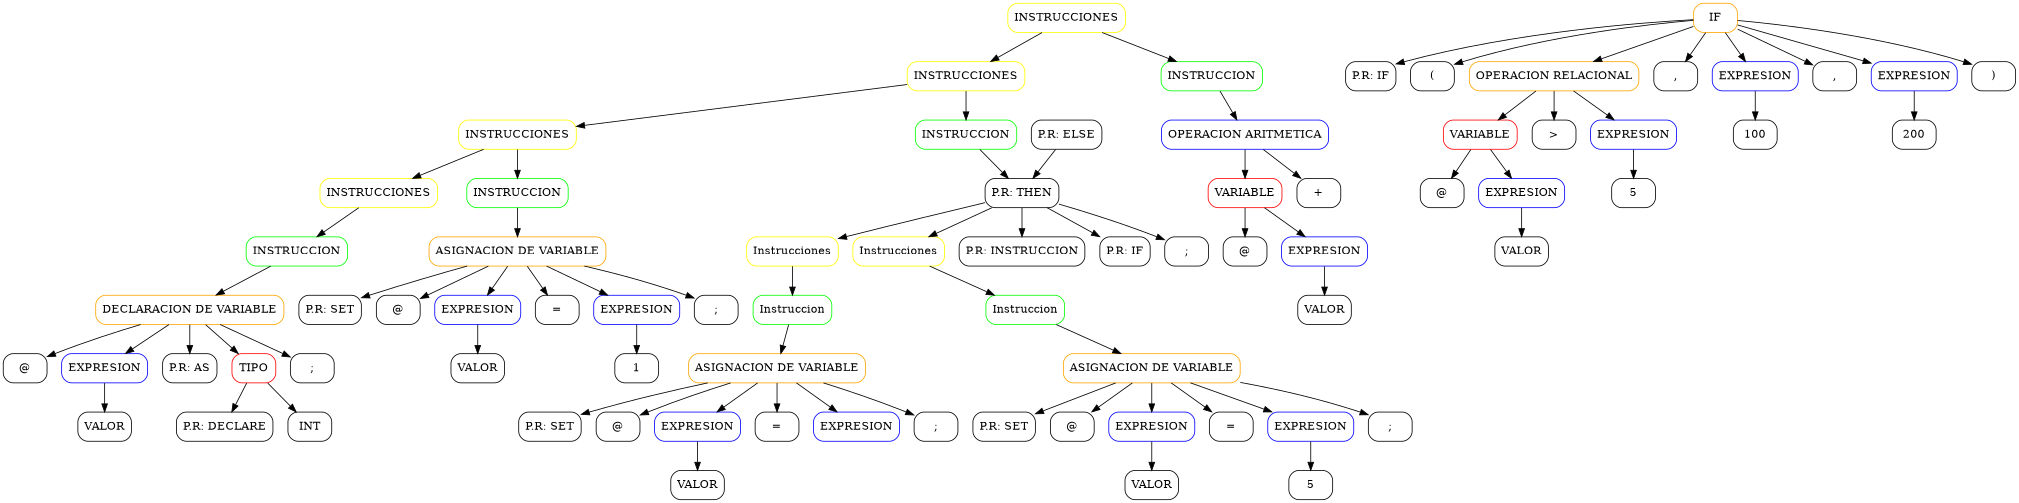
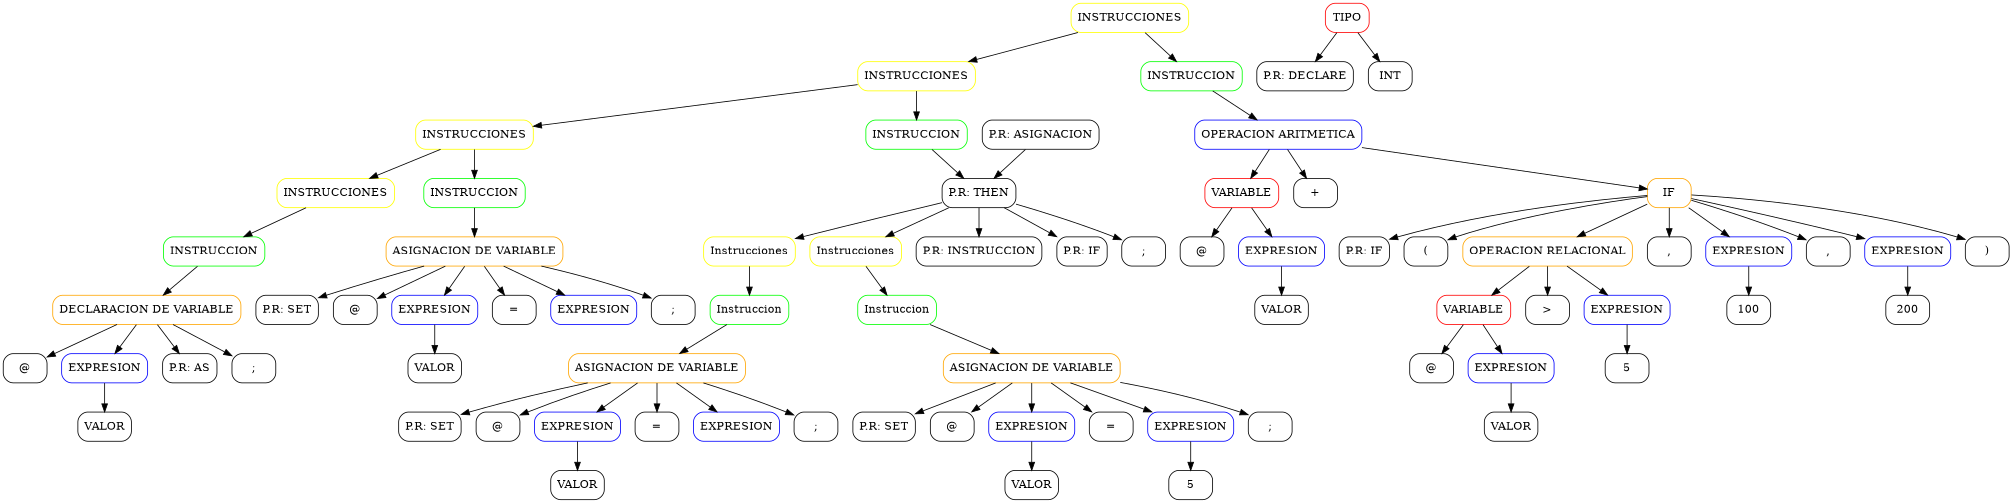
node "P.R: ELSE": label "P.R: ELSE" -> "P.R: ASIGNACION"
edge "OPERACION ARITMETICA" -> "IF": added
edge "DECLARACION DE VARIABLE" -> "TIPO": removed
node "1": removed
